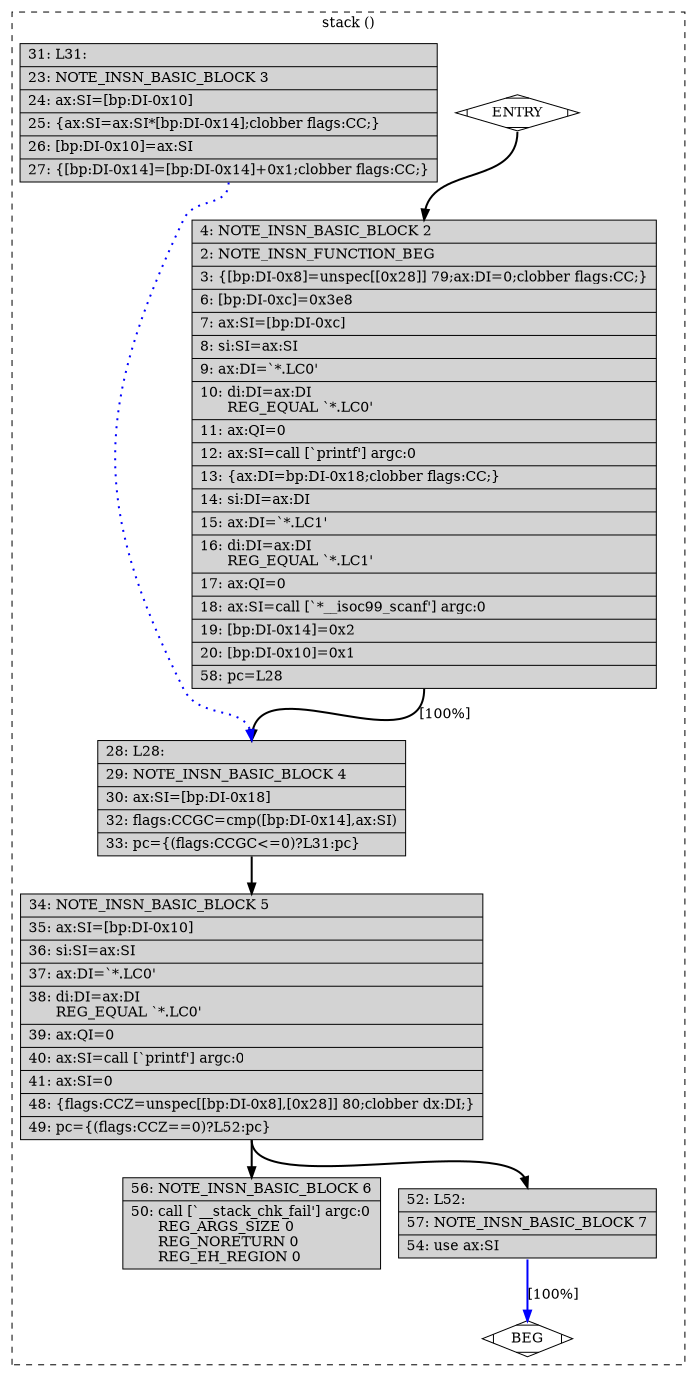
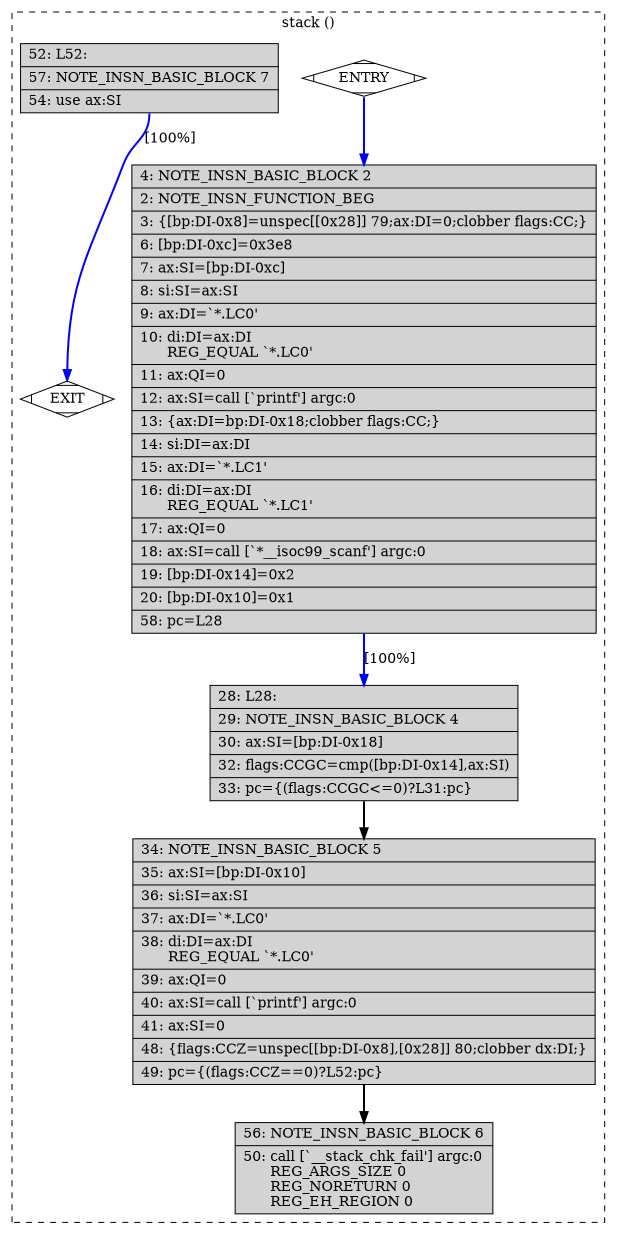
node "31: L31:": removed
edge "ENTRY" -> "4: NOTE_INSN_BASIC_BLOCK 2": color black -> blue
edge "4: NOTE_INSN_BASIC_BLOCK 2" -> "28: L28:": color black -> blue
edge "34: NOTE_INSN_BASIC_BLOCK 5" -> "52: L52:": removed
node "BEG": label "BEG" -> "EXIT"
